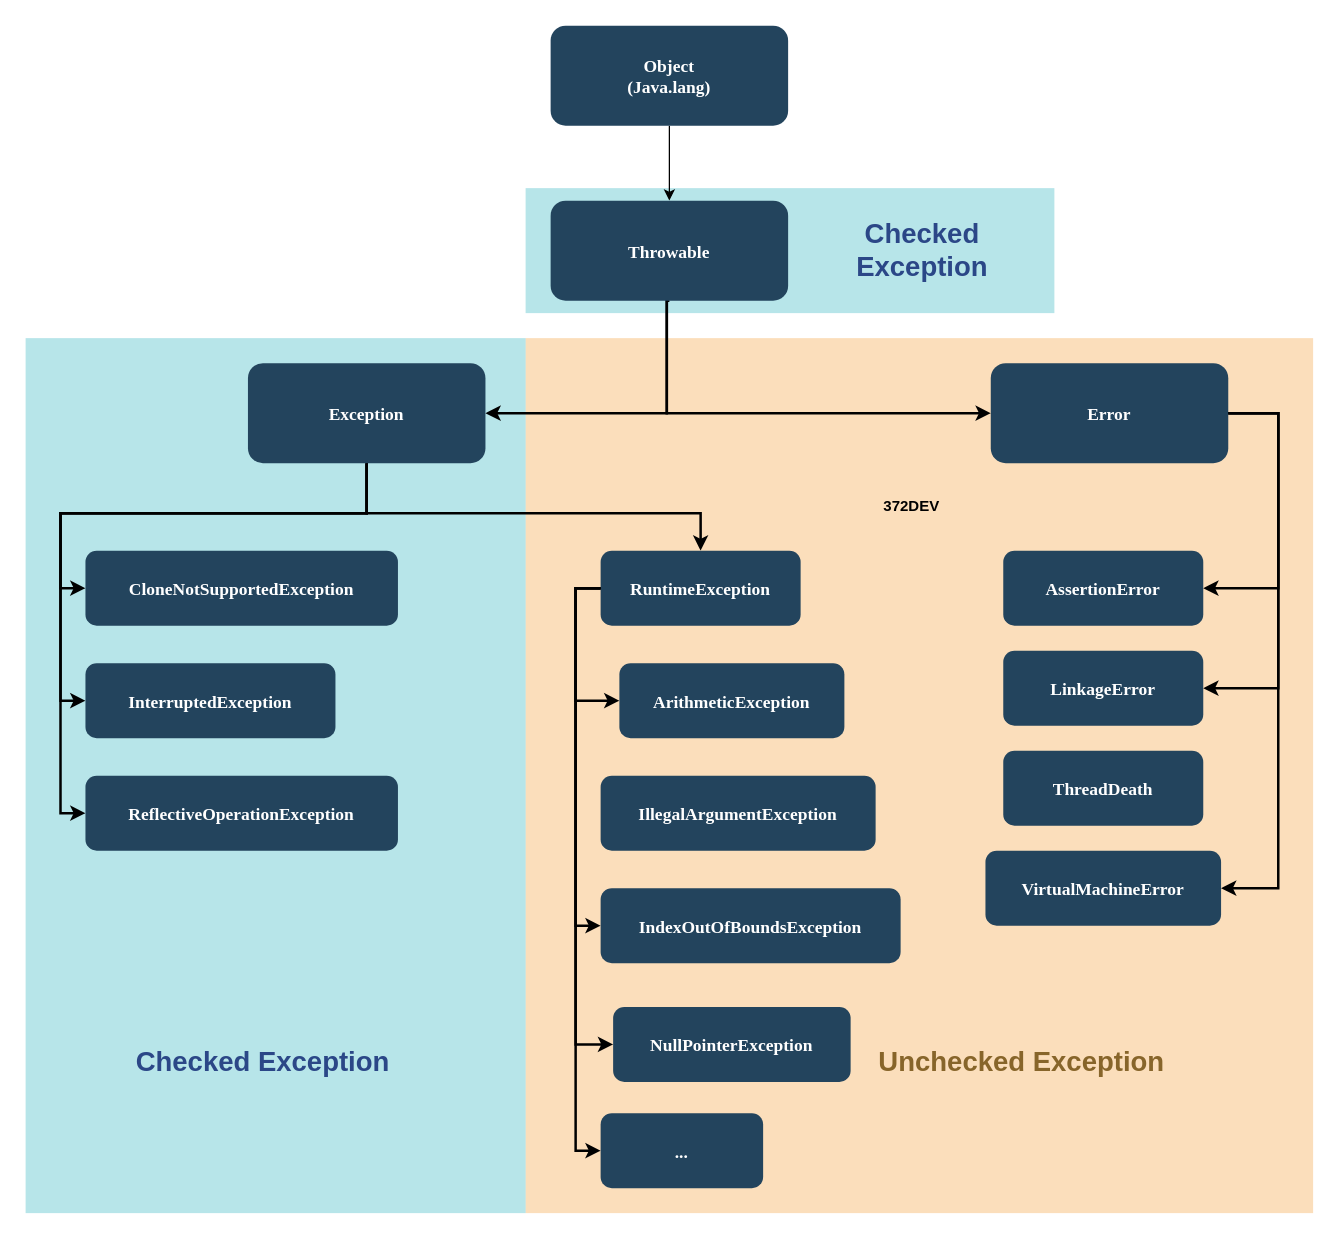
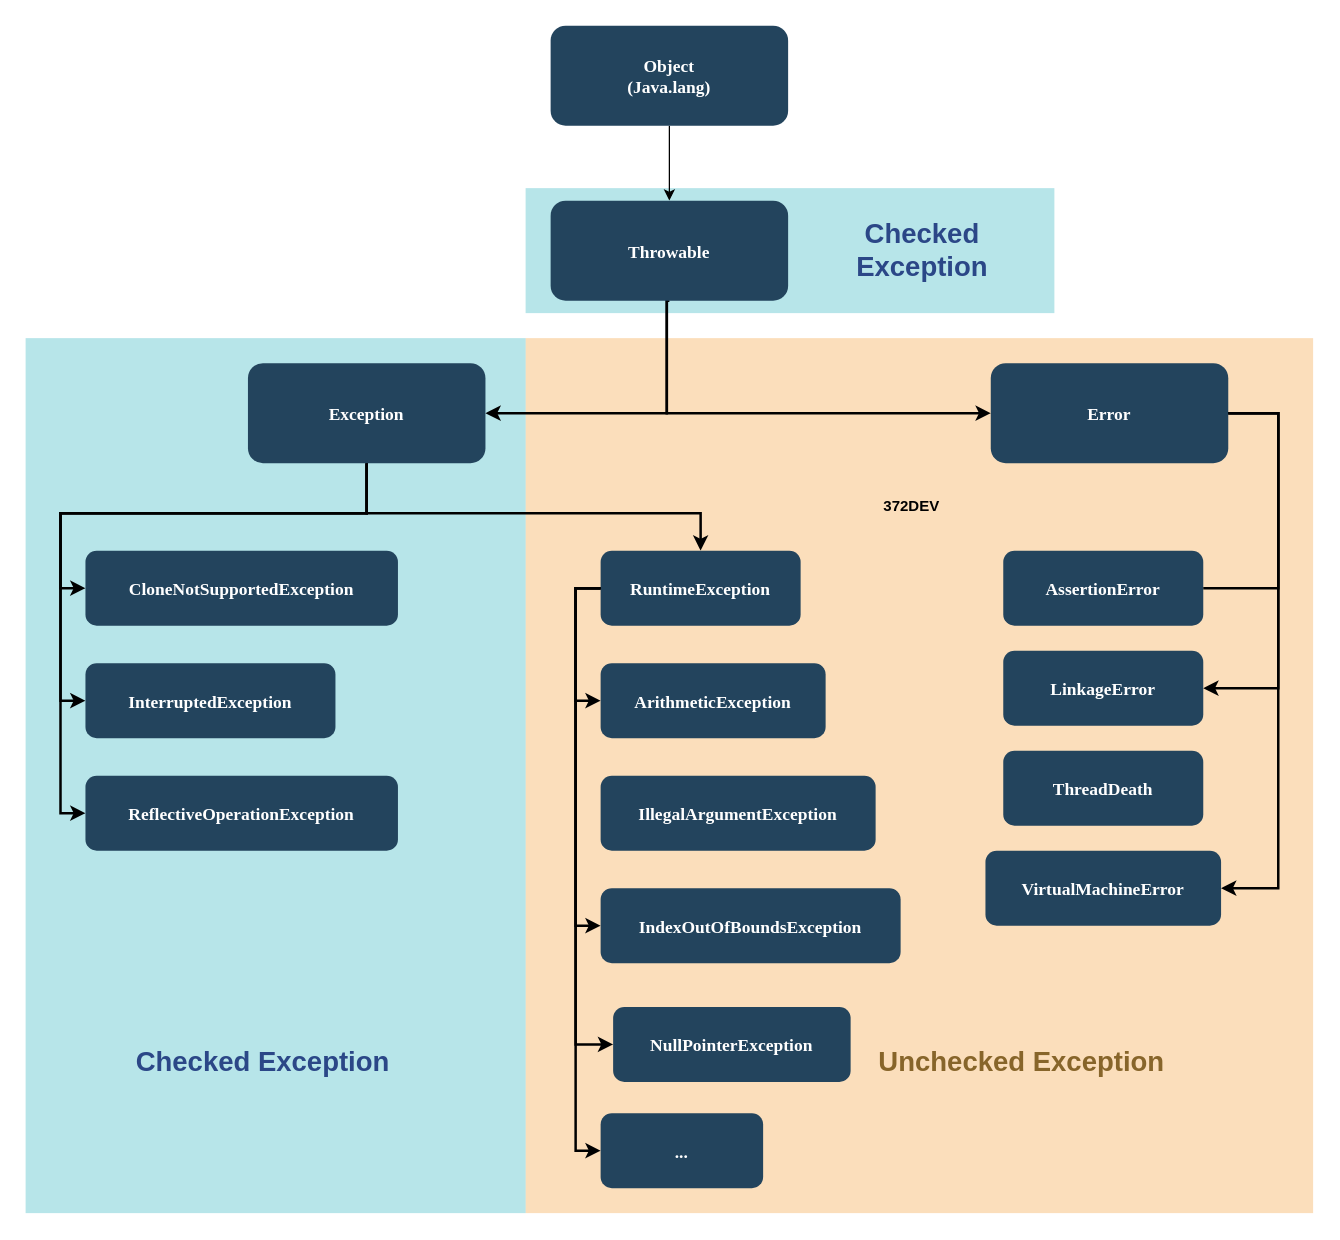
edge "Error" -> "AssertionError": arrowhead classic -> none
node "ArithmeticException": moved (732, 701) -> (713, 701)
